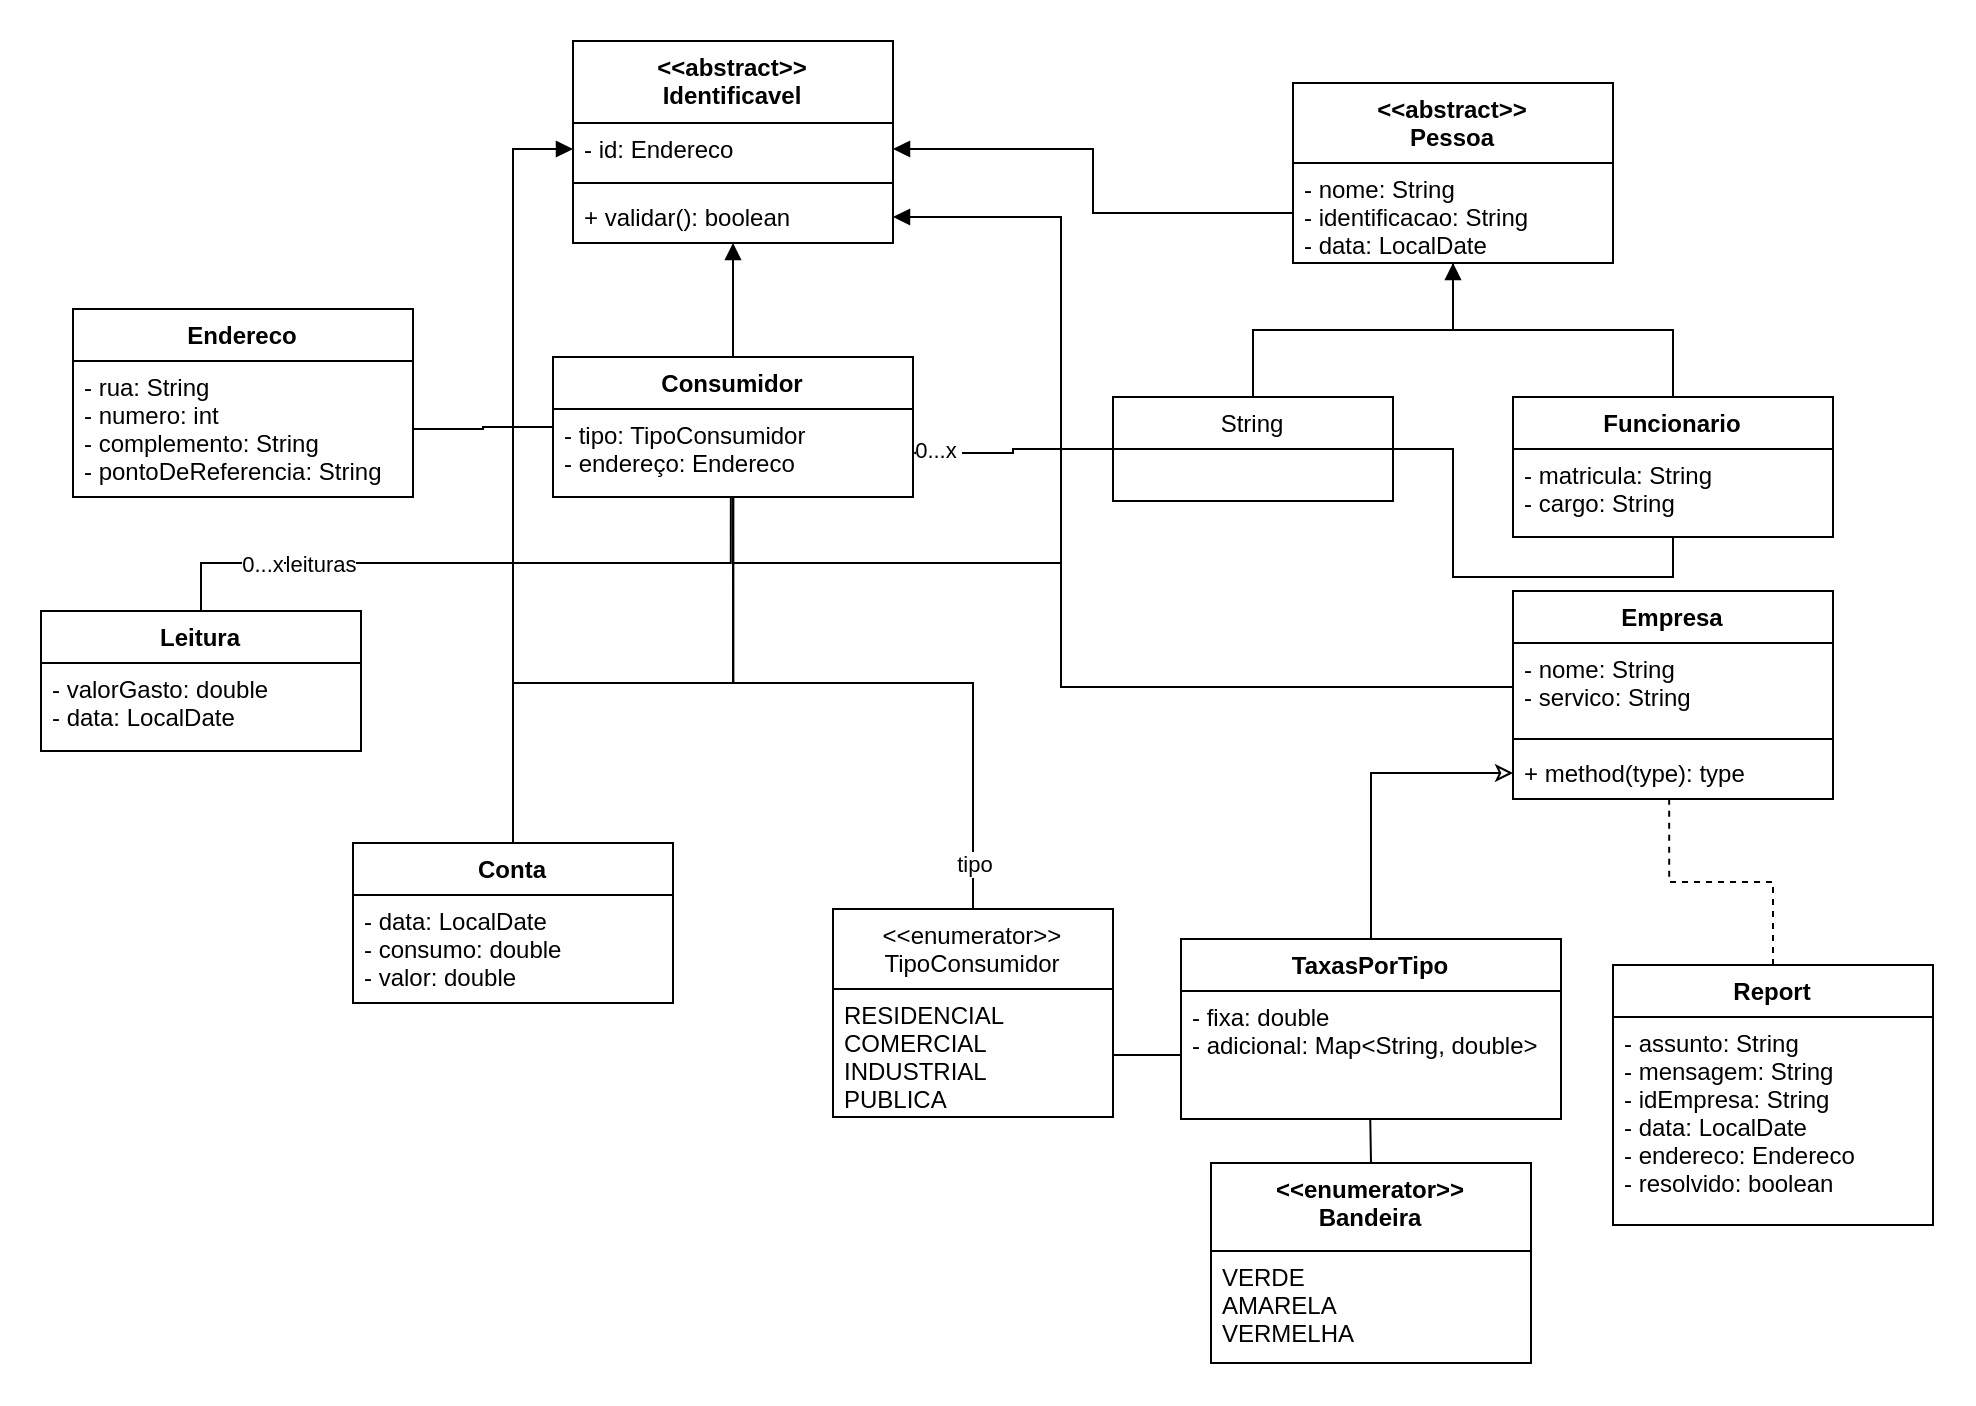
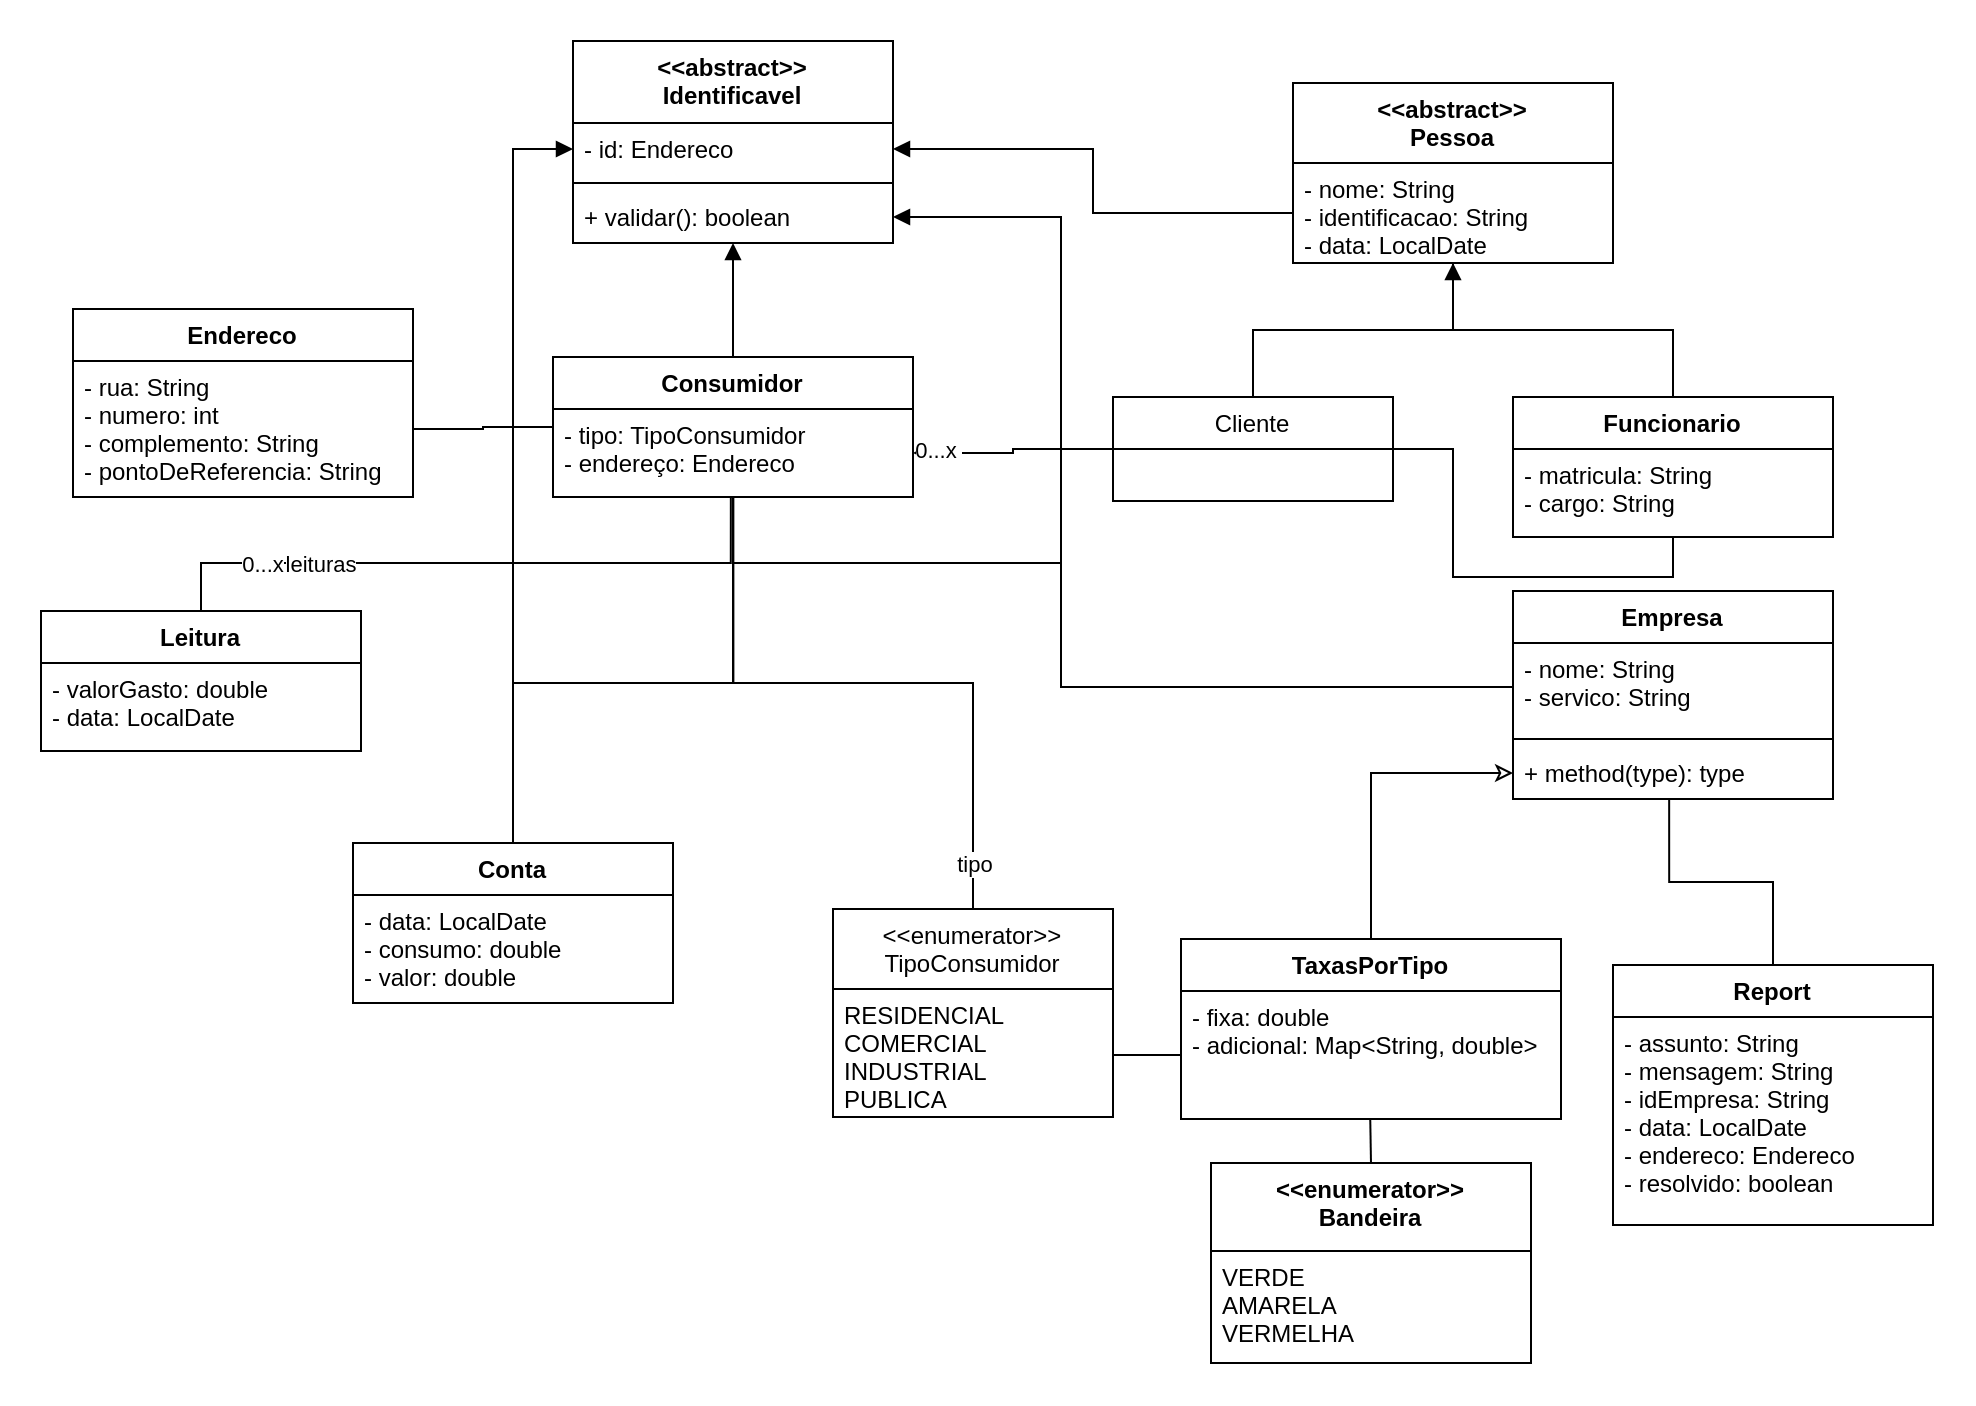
node "String": label "String" -> "Cliente"
edge "+ method(type): type" -- "Report": style dashed -> solid
